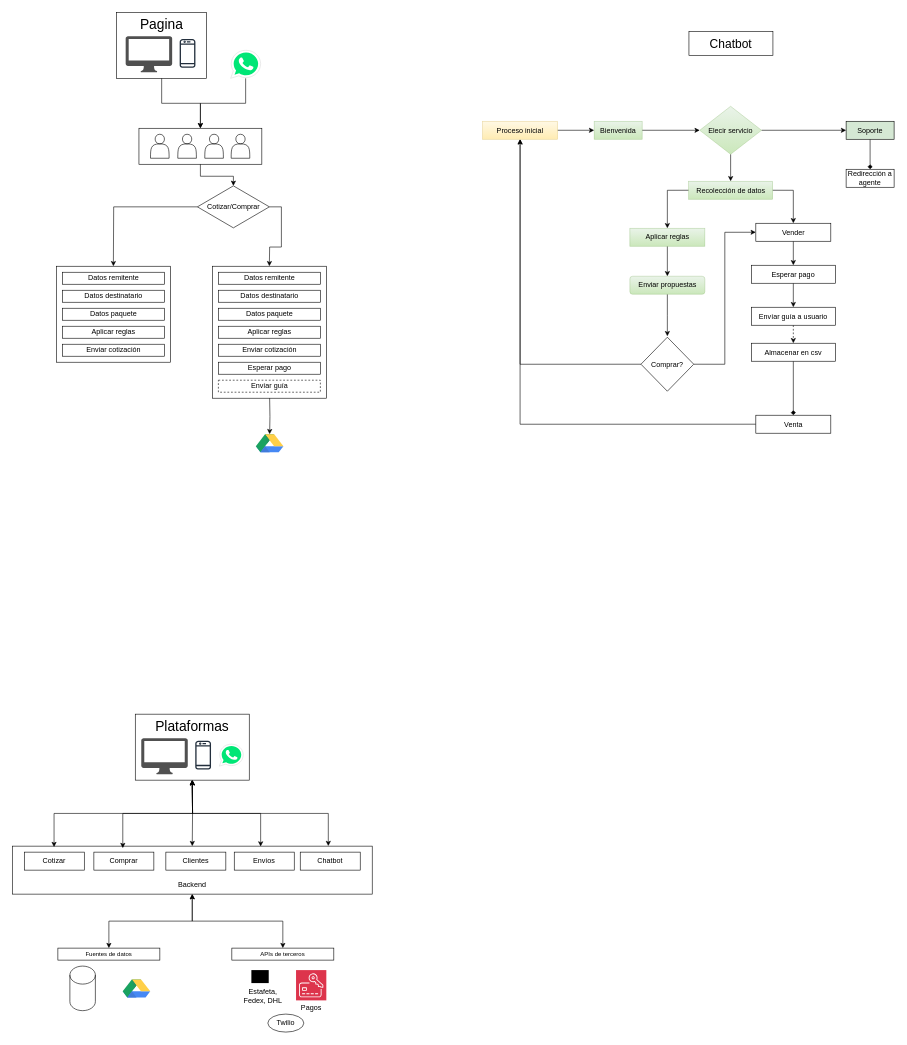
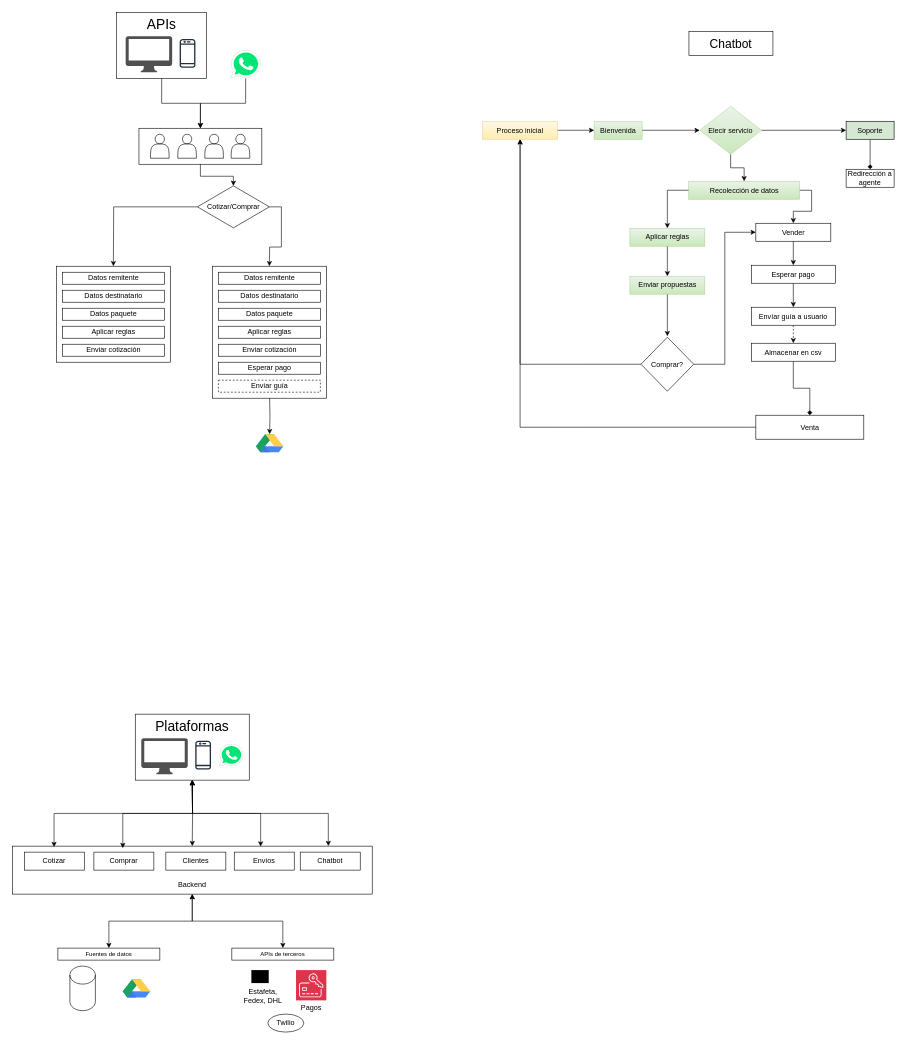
node "Pagina": label "Pagina" -> "APIs"
node "Recolección de datos": size 84x18 -> 111x18
node "Enviar propuestas": shape rounded rectangle -> rectangle
node "Venta": size 75x18 -> 108x24
